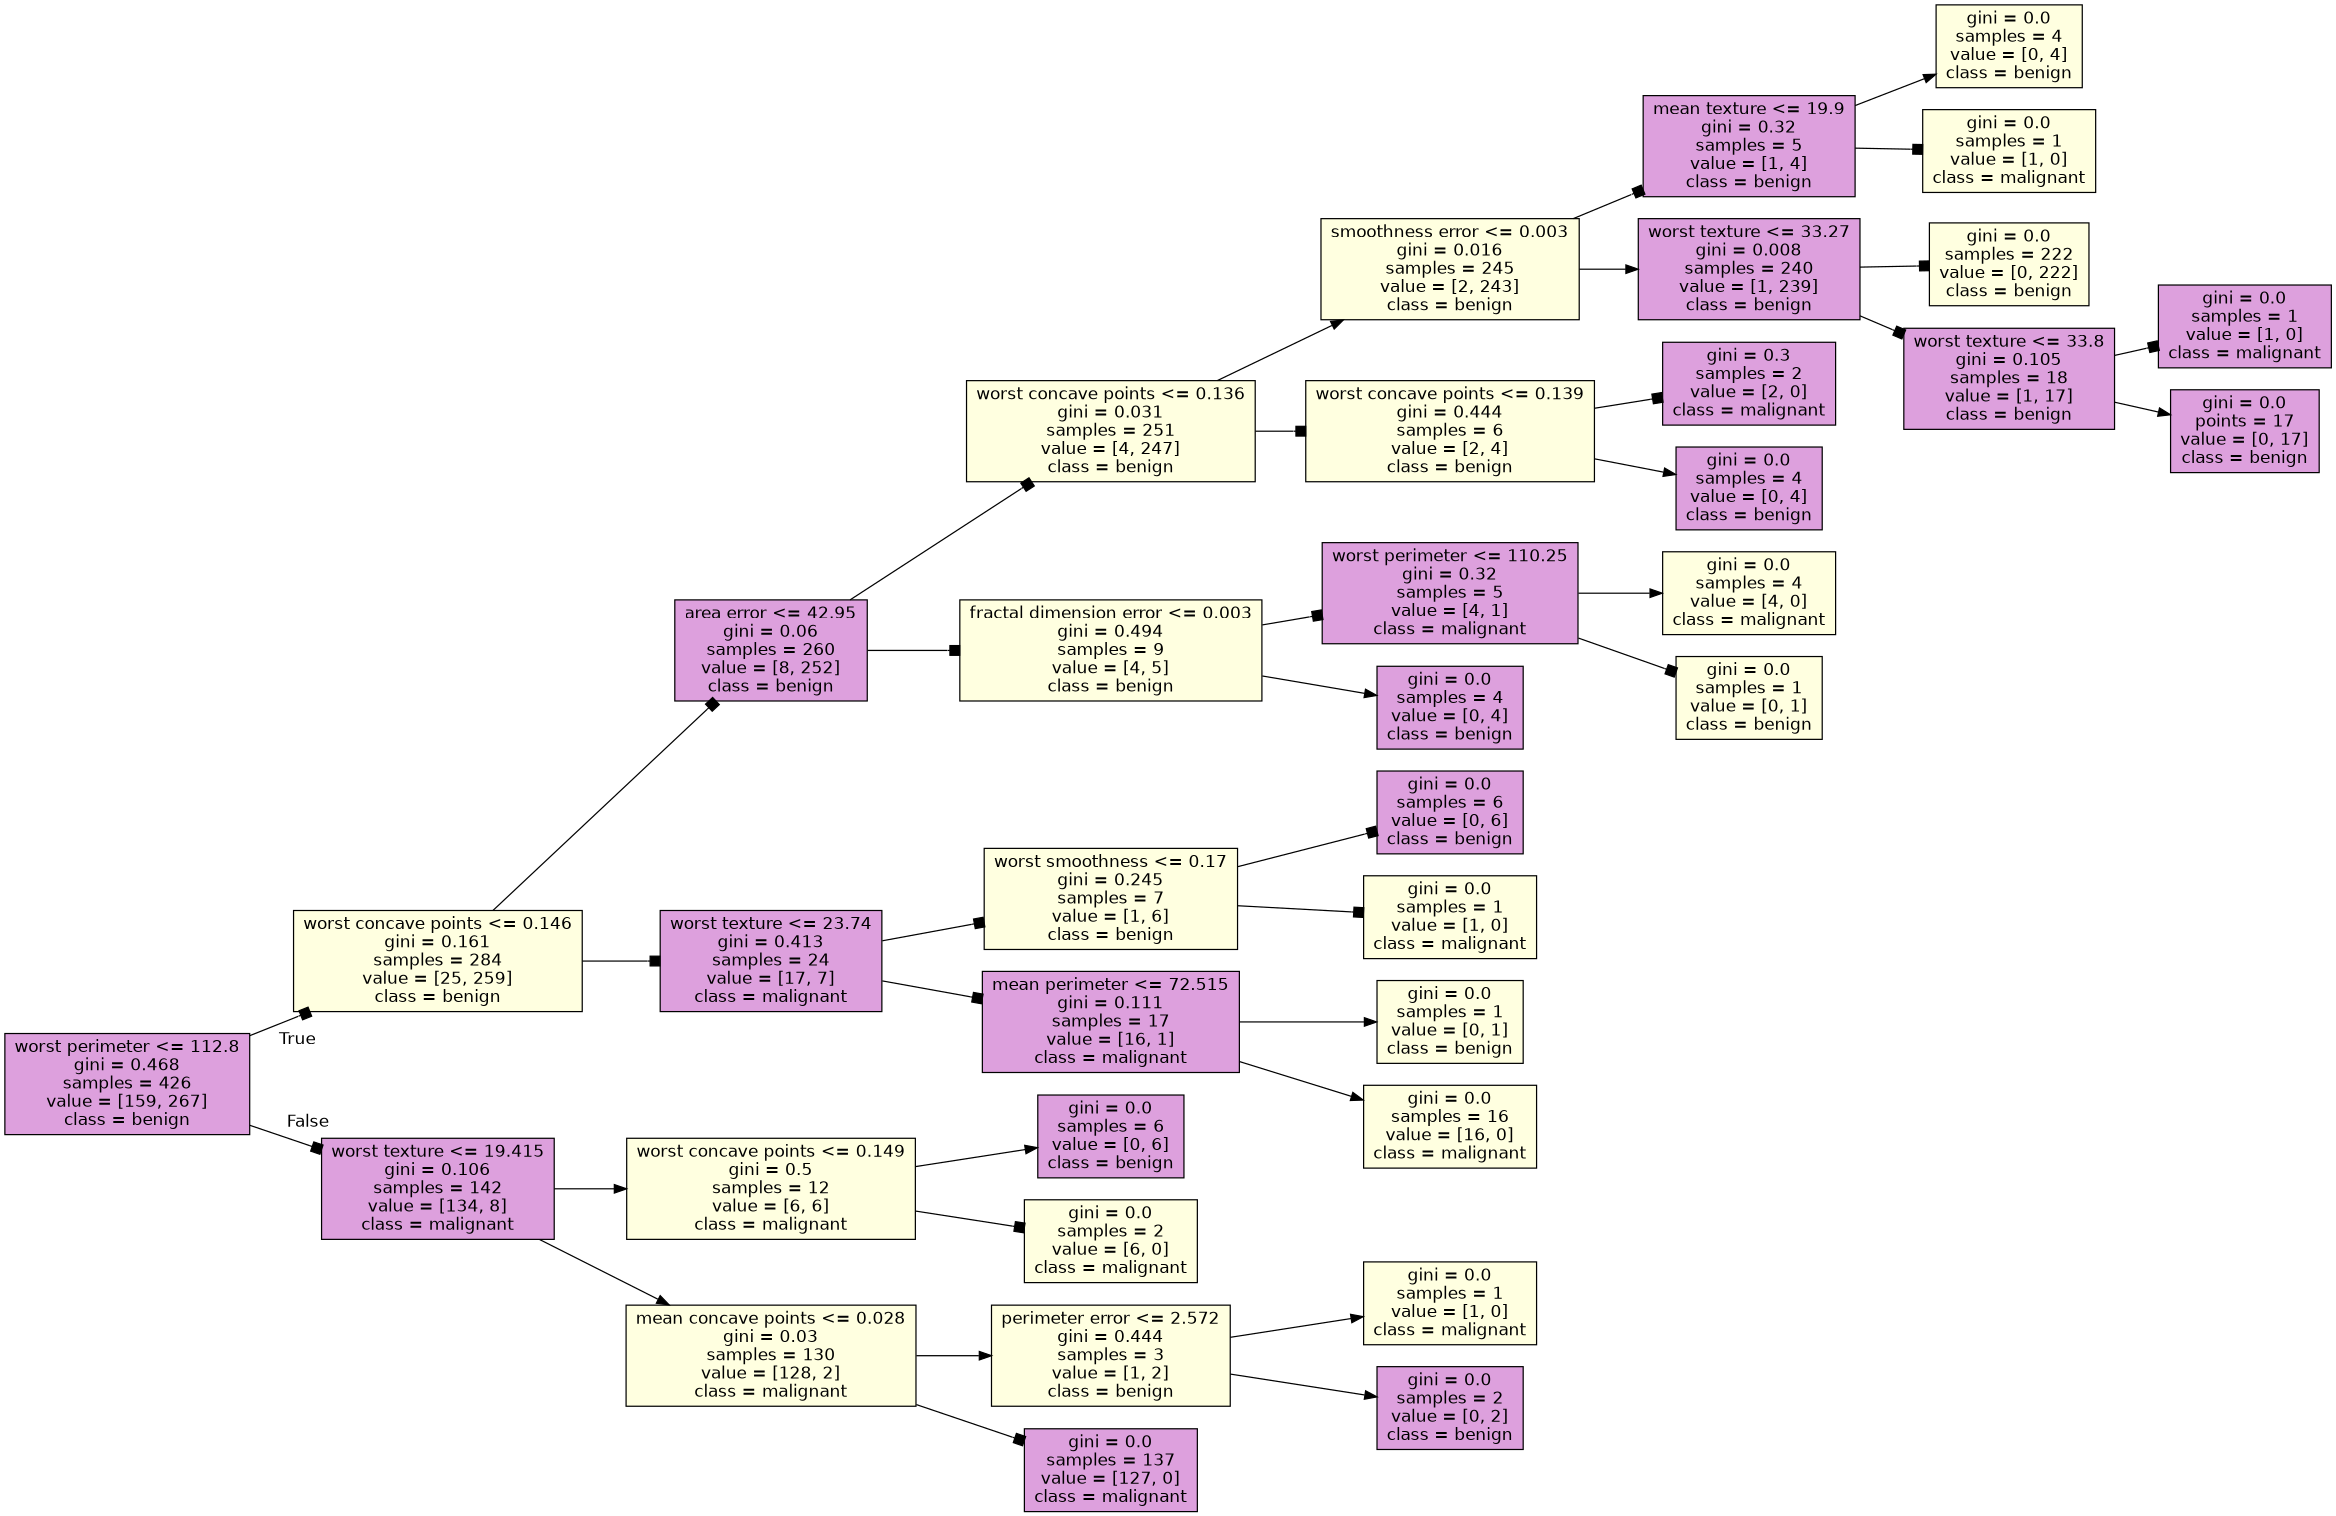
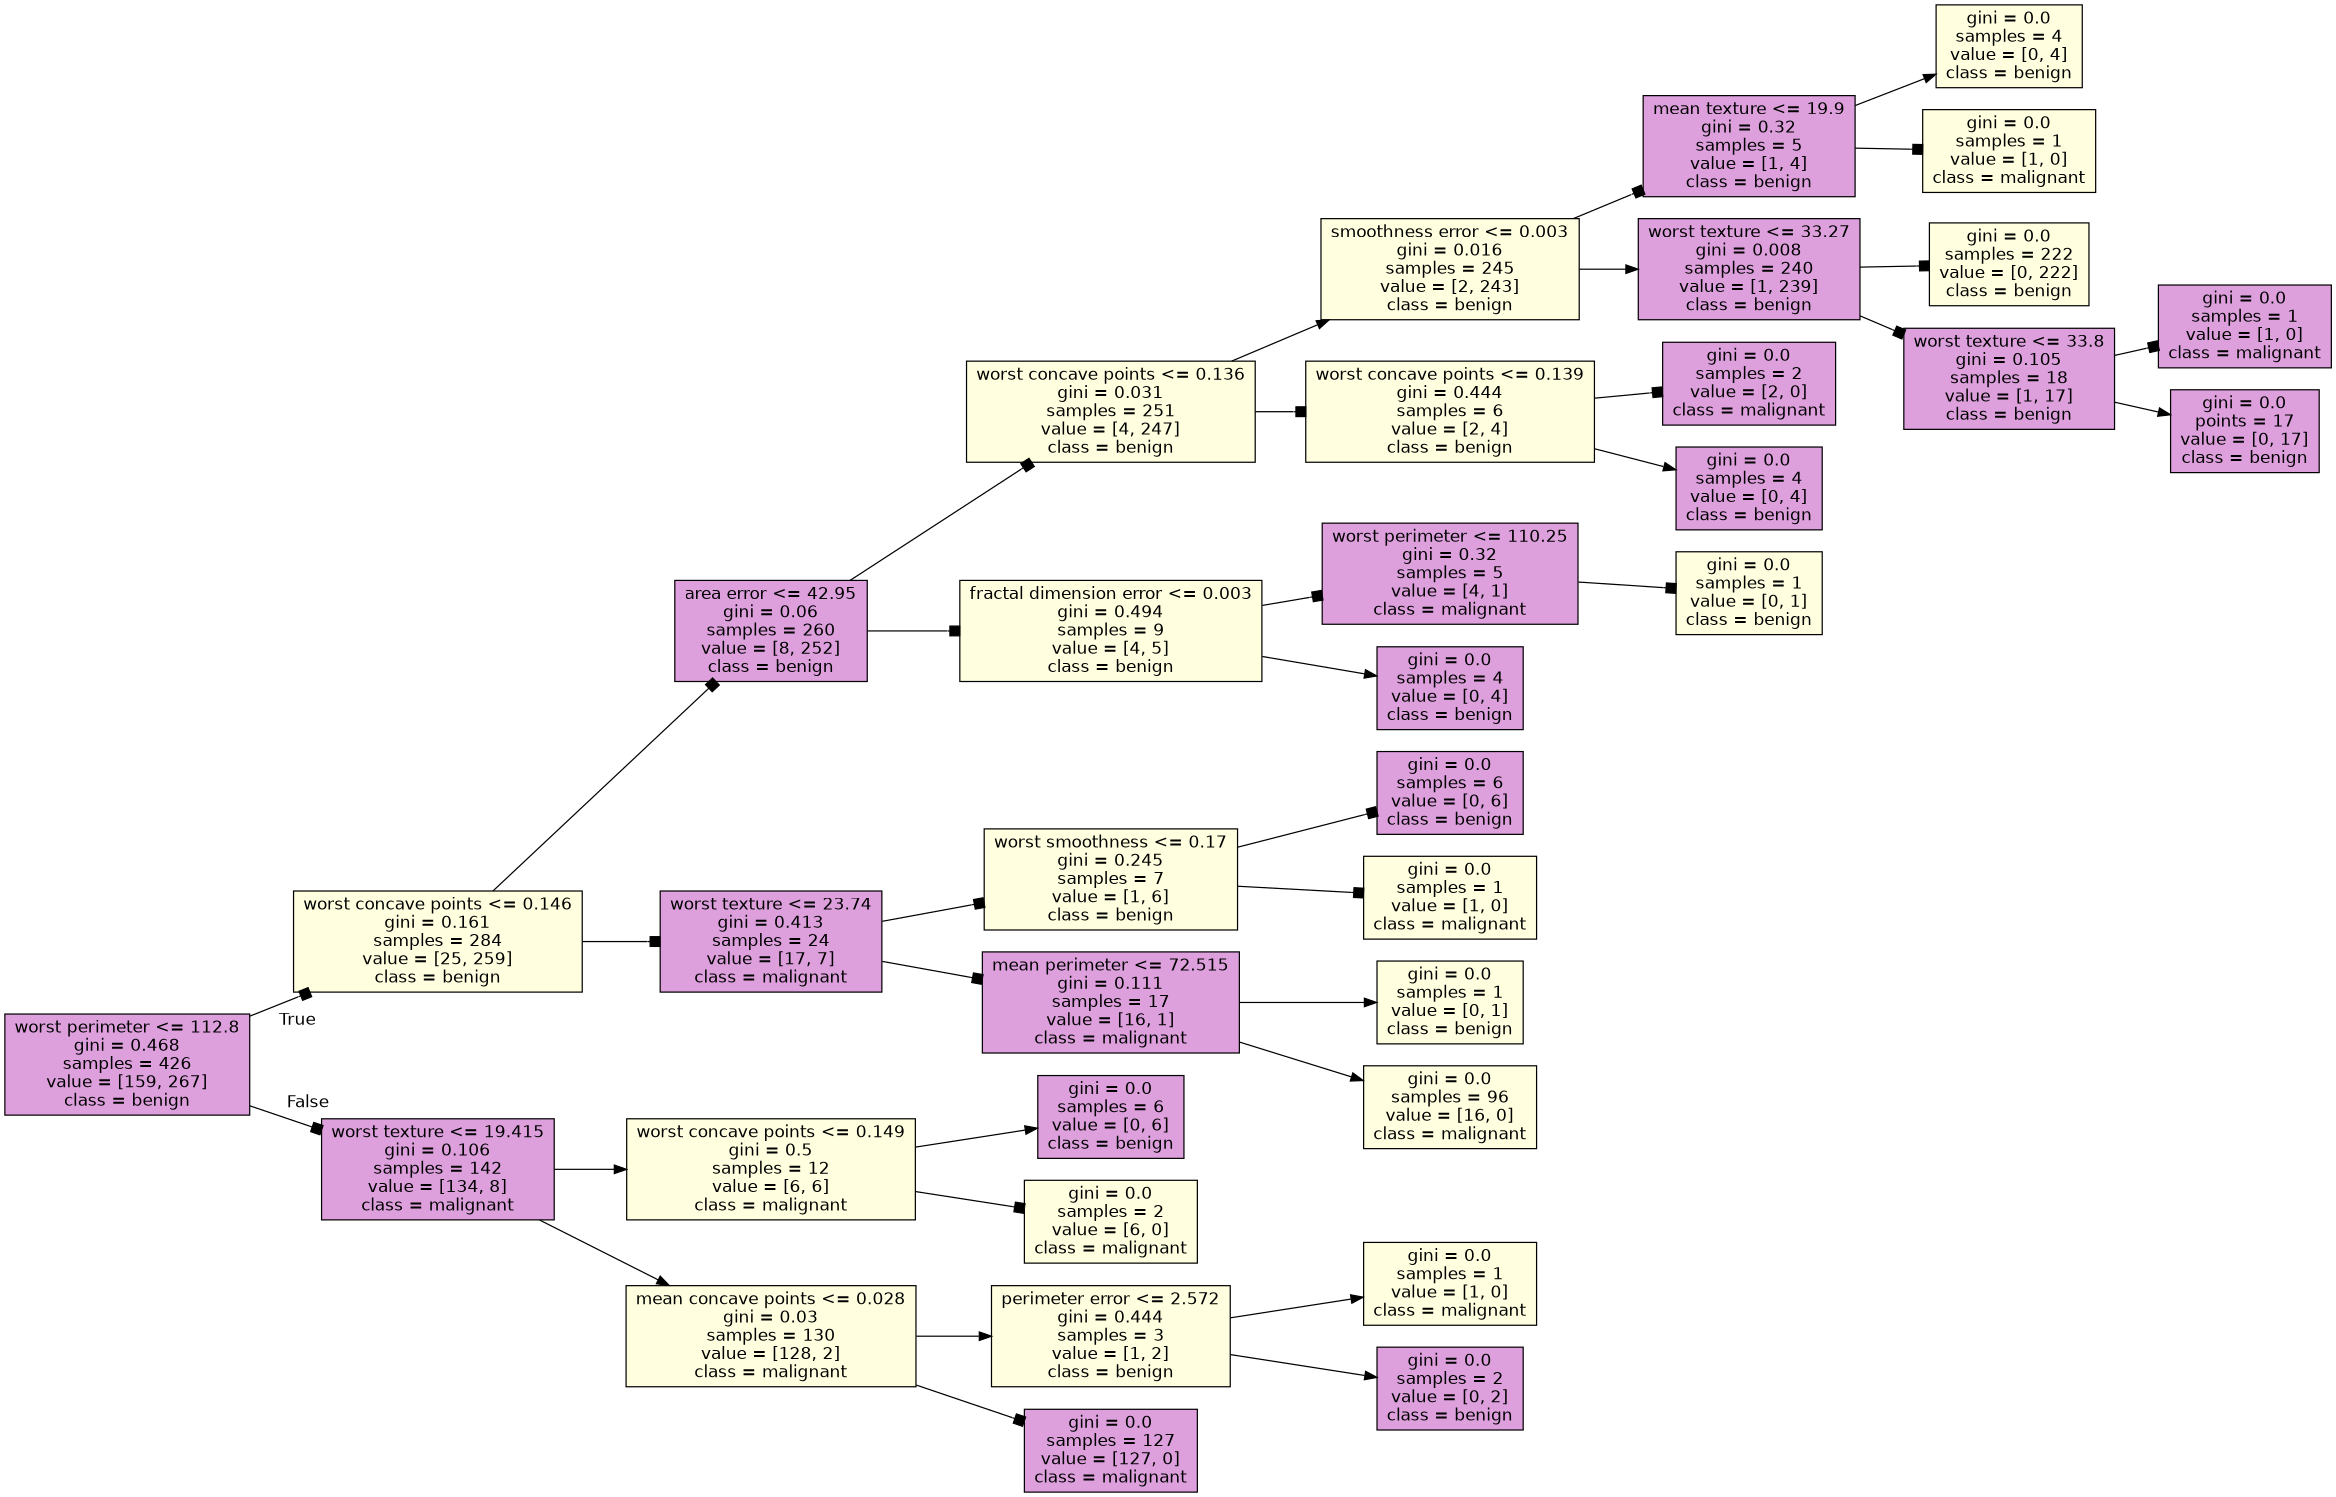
node "gini = 0.3 samples = 2 value = [2, 0] class = malignant": label "gini = 0.3 samples = 2 value = [2, 0] class = malignant" -> "gini = 0.0 samples = 2 value = [2, 0] class = malignant"
node "gini = 0.0 samples = 4 value = [4, 0] class = malignant": removed
node "gini = 0.0 samples = 16 value = [16, 0] class = malignant": label "gini = 0.0 samples = 16 value = [16, 0] class = malignant" -> "gini = 0.0 samples = 96 value = [16, 0] class = malignant"
node "gini = 0.0 samples = 137 value = [127, 0] class = malignant": label "gini = 0.0 samples = 137 value = [127, 0] class = malignant" -> "gini = 0.0 samples = 127 value = [127, 0] class = malignant"
